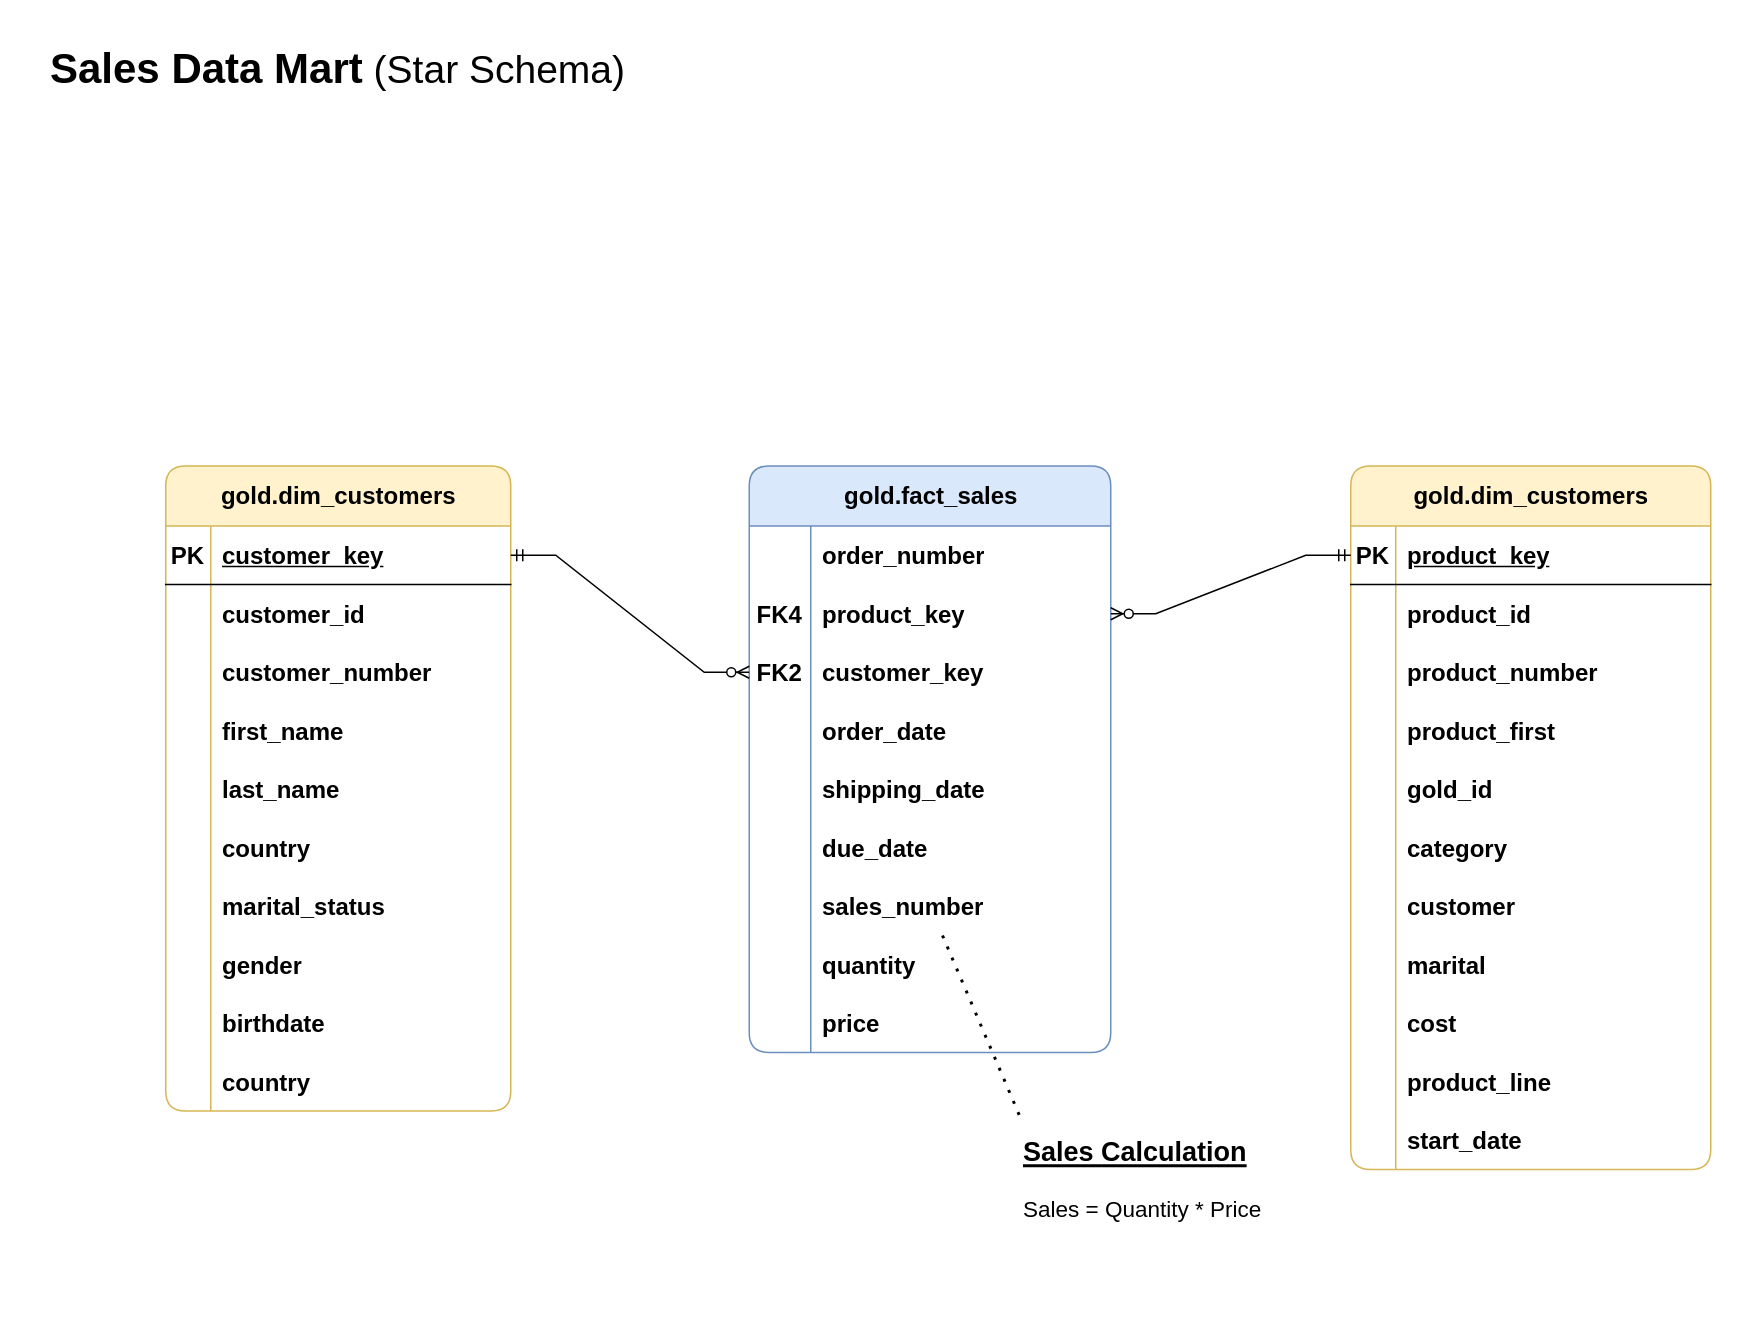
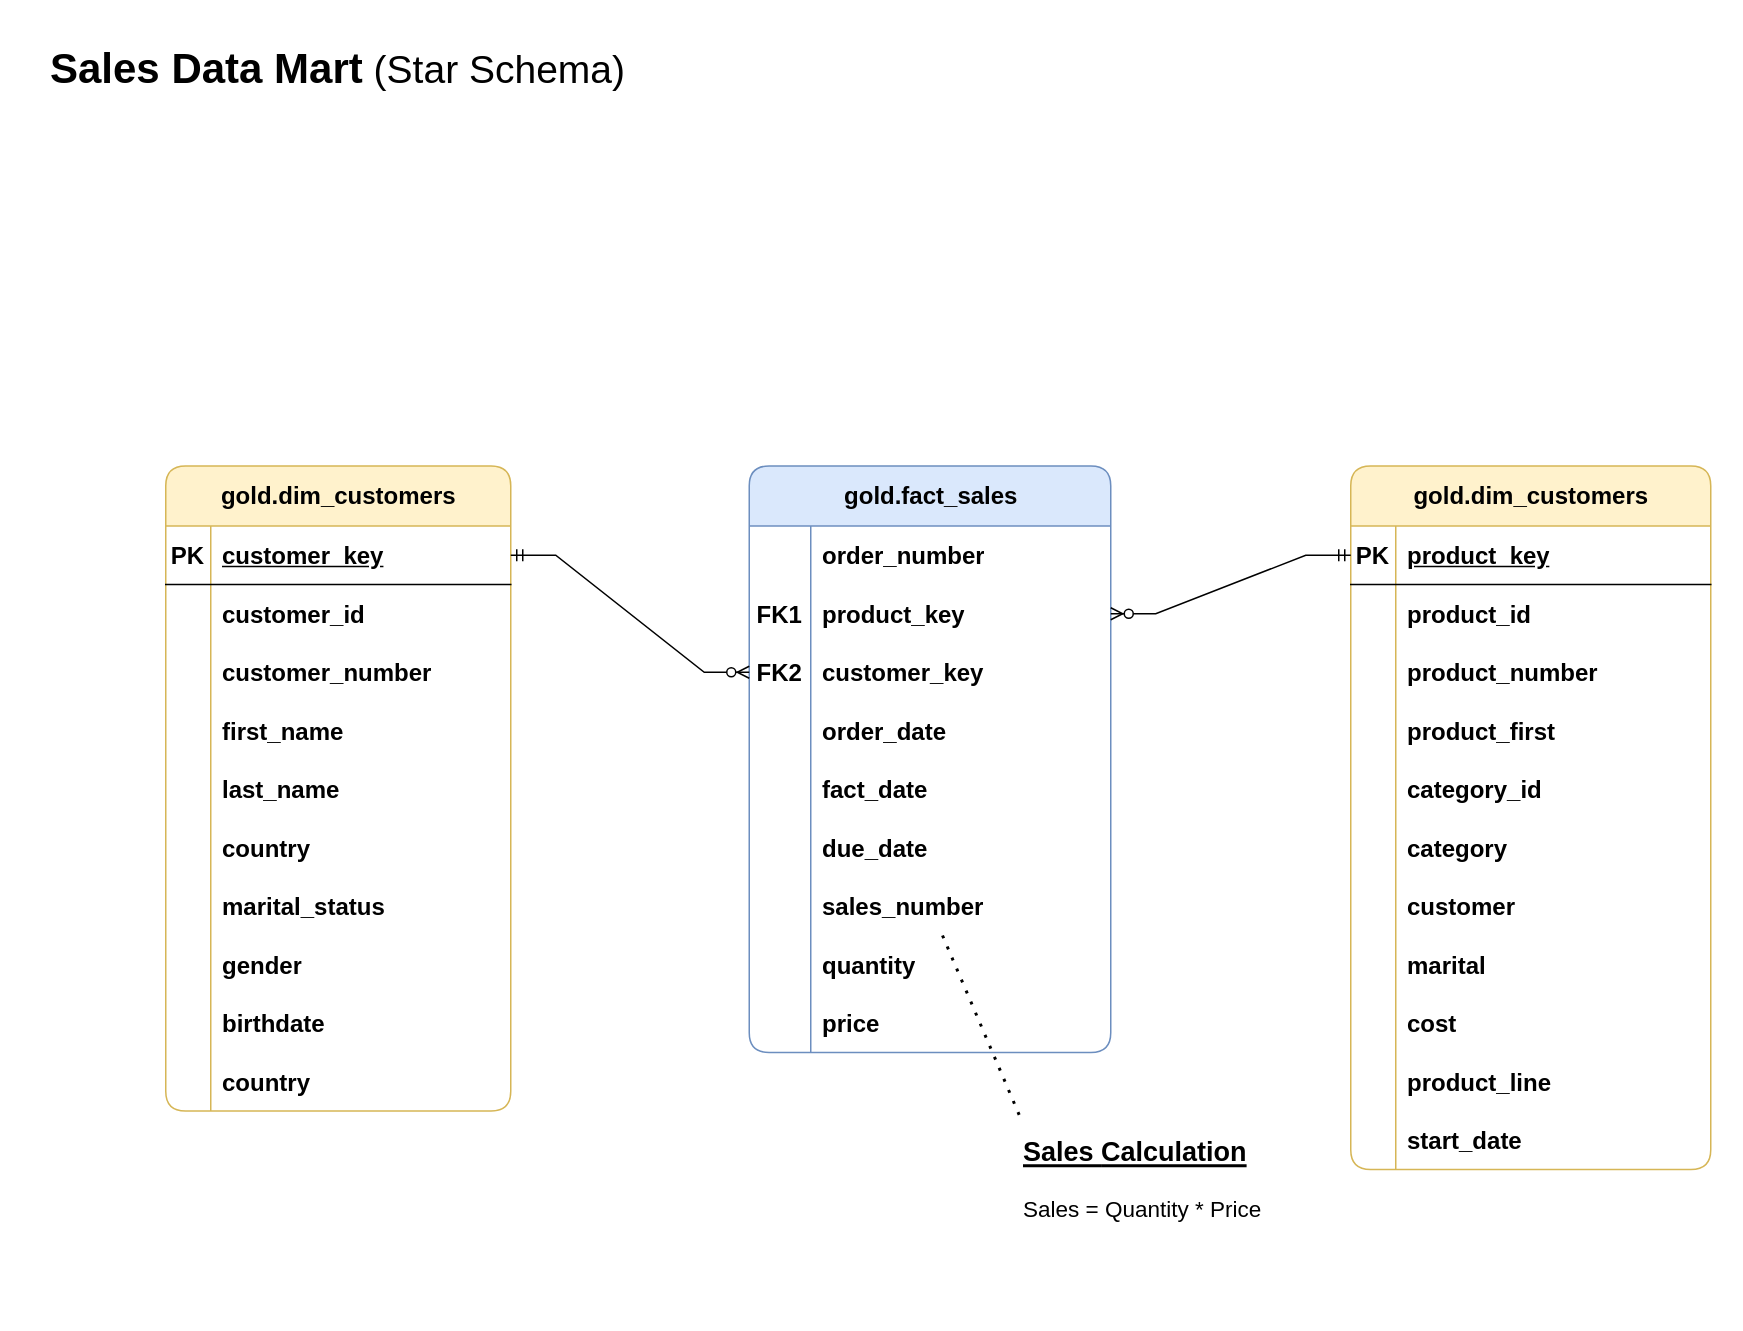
node "FK4": label "FK4" -> "FK1"
node "shipping_date": label "shipping_date" -> "fact_date"
node "gold_id": label "gold_id" -> "category_id"
